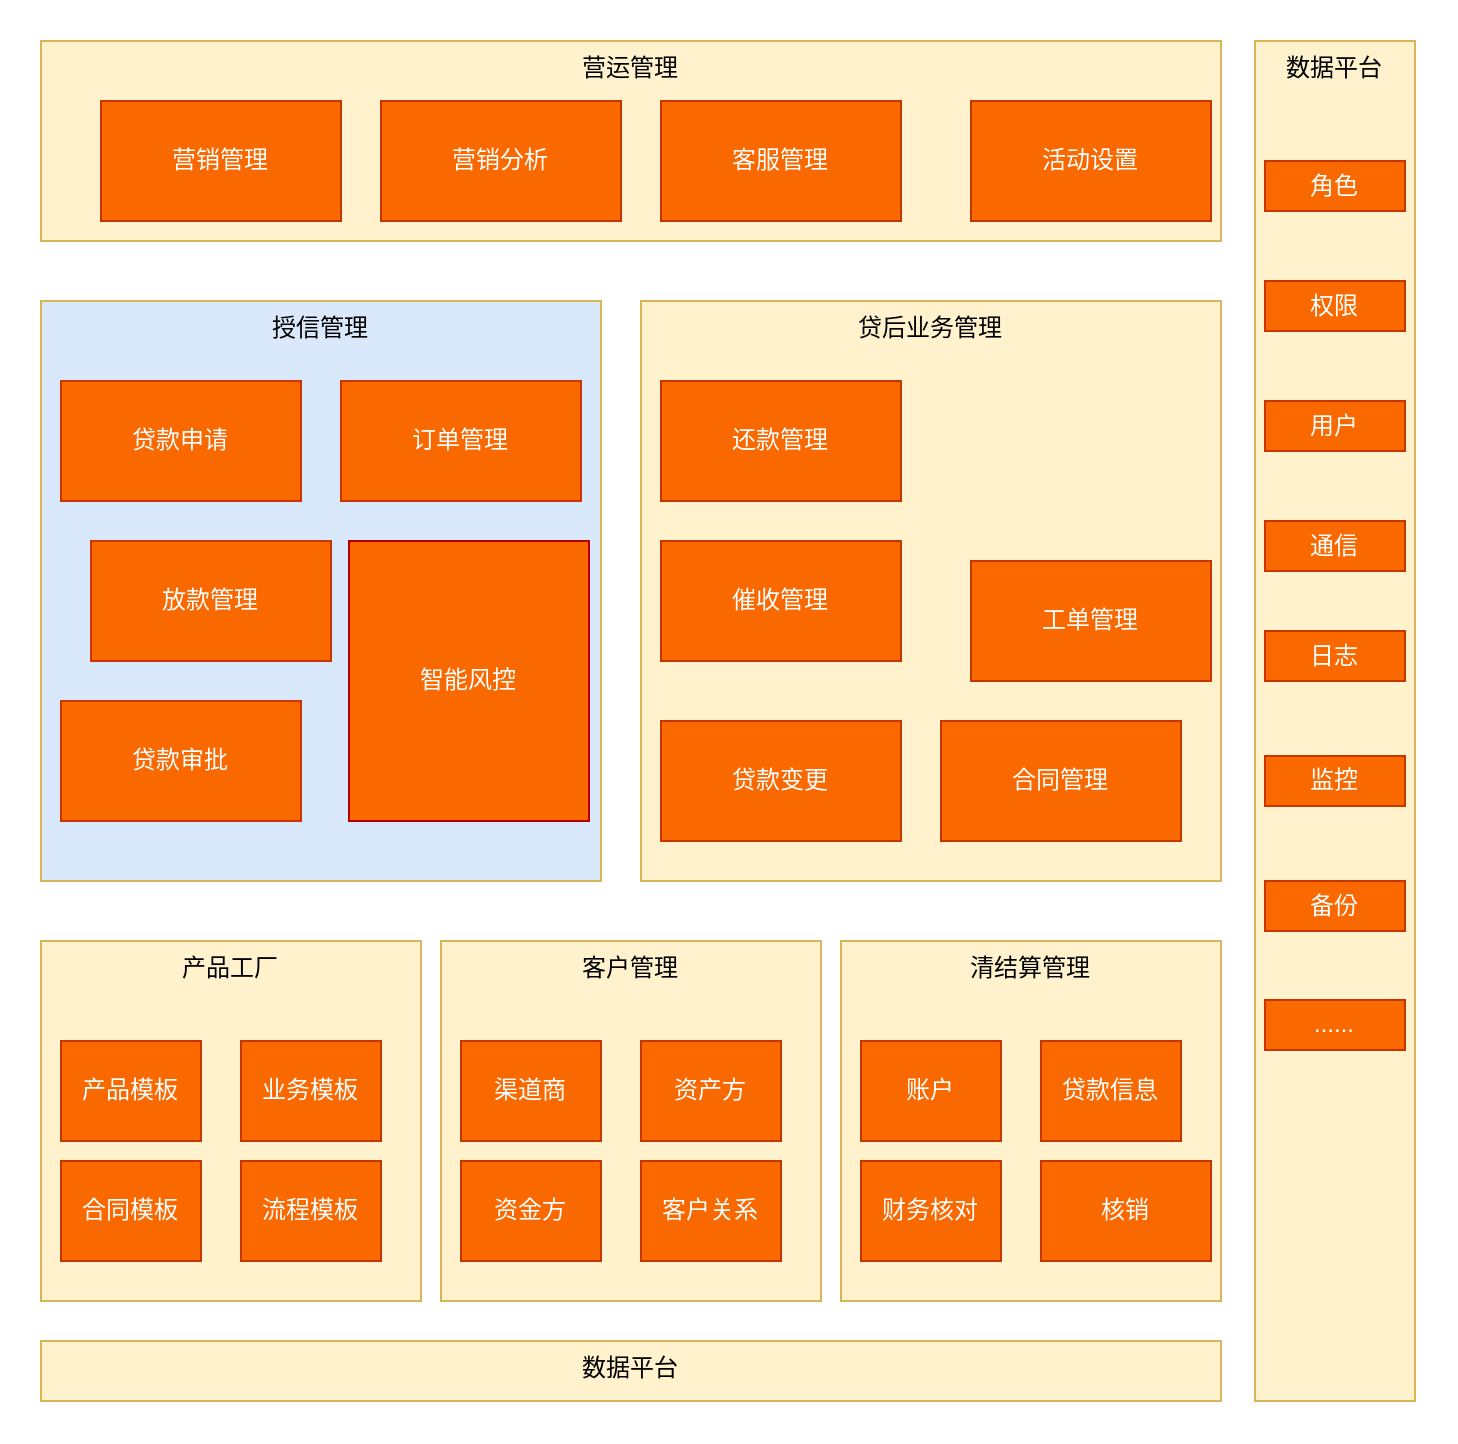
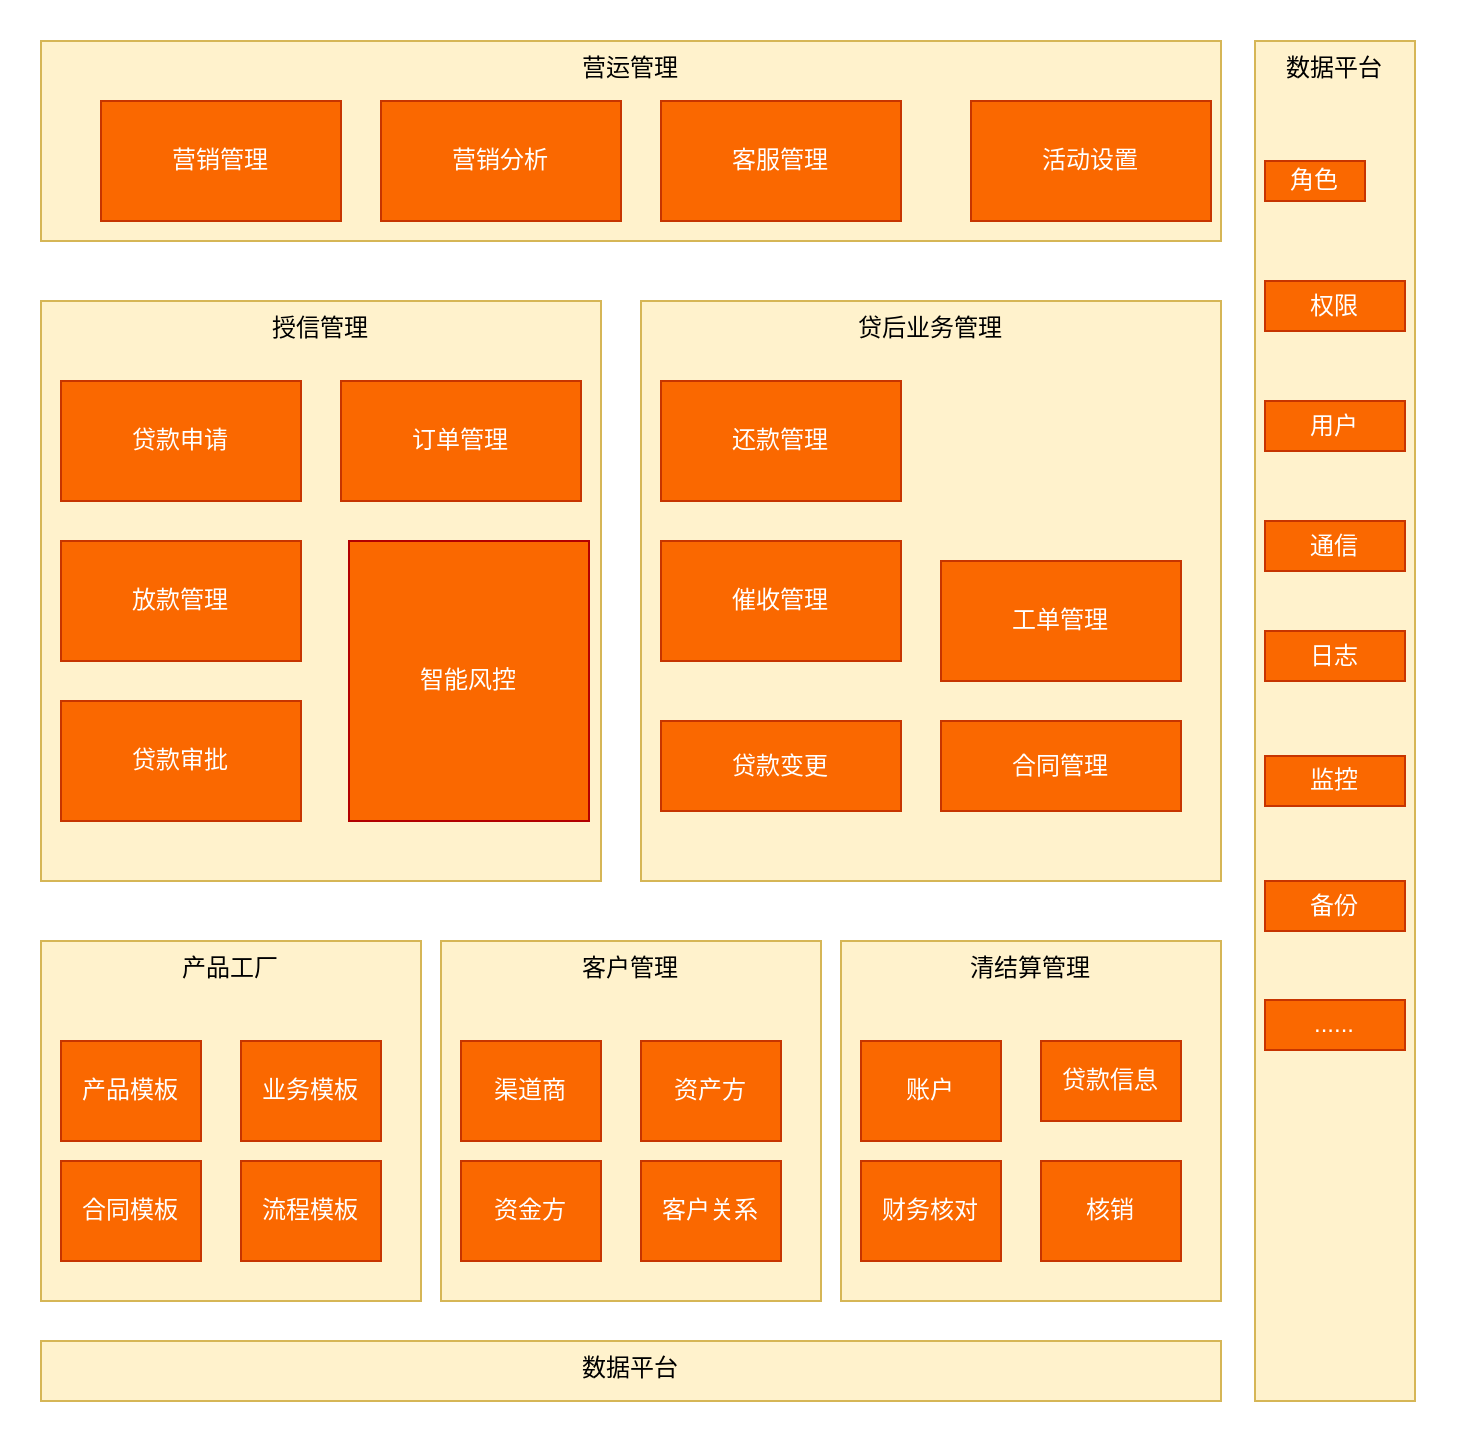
node "角色": size 140x50 -> 100x40
node "授信管理": fillcolor #dae8fc -> #fff2cc
node "放款管理": moved (211, 601) -> (181, 601)
node "工单管理": moved (1091, 621) -> (1061, 621)
node "贷款变更": size 240x120 -> 240x90
node "合同管理": size 240x120 -> 240x90
node "贷款信息": size 140x100 -> 140x80
node "核销": size 170x100 -> 140x100
